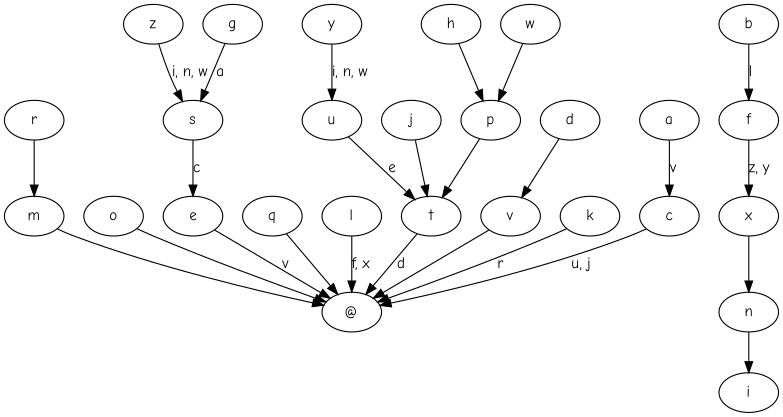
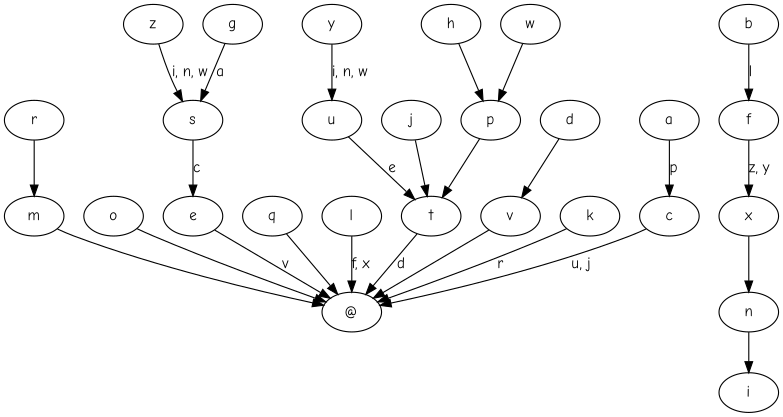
edge "a" -> "c": label "v" -> "p"
